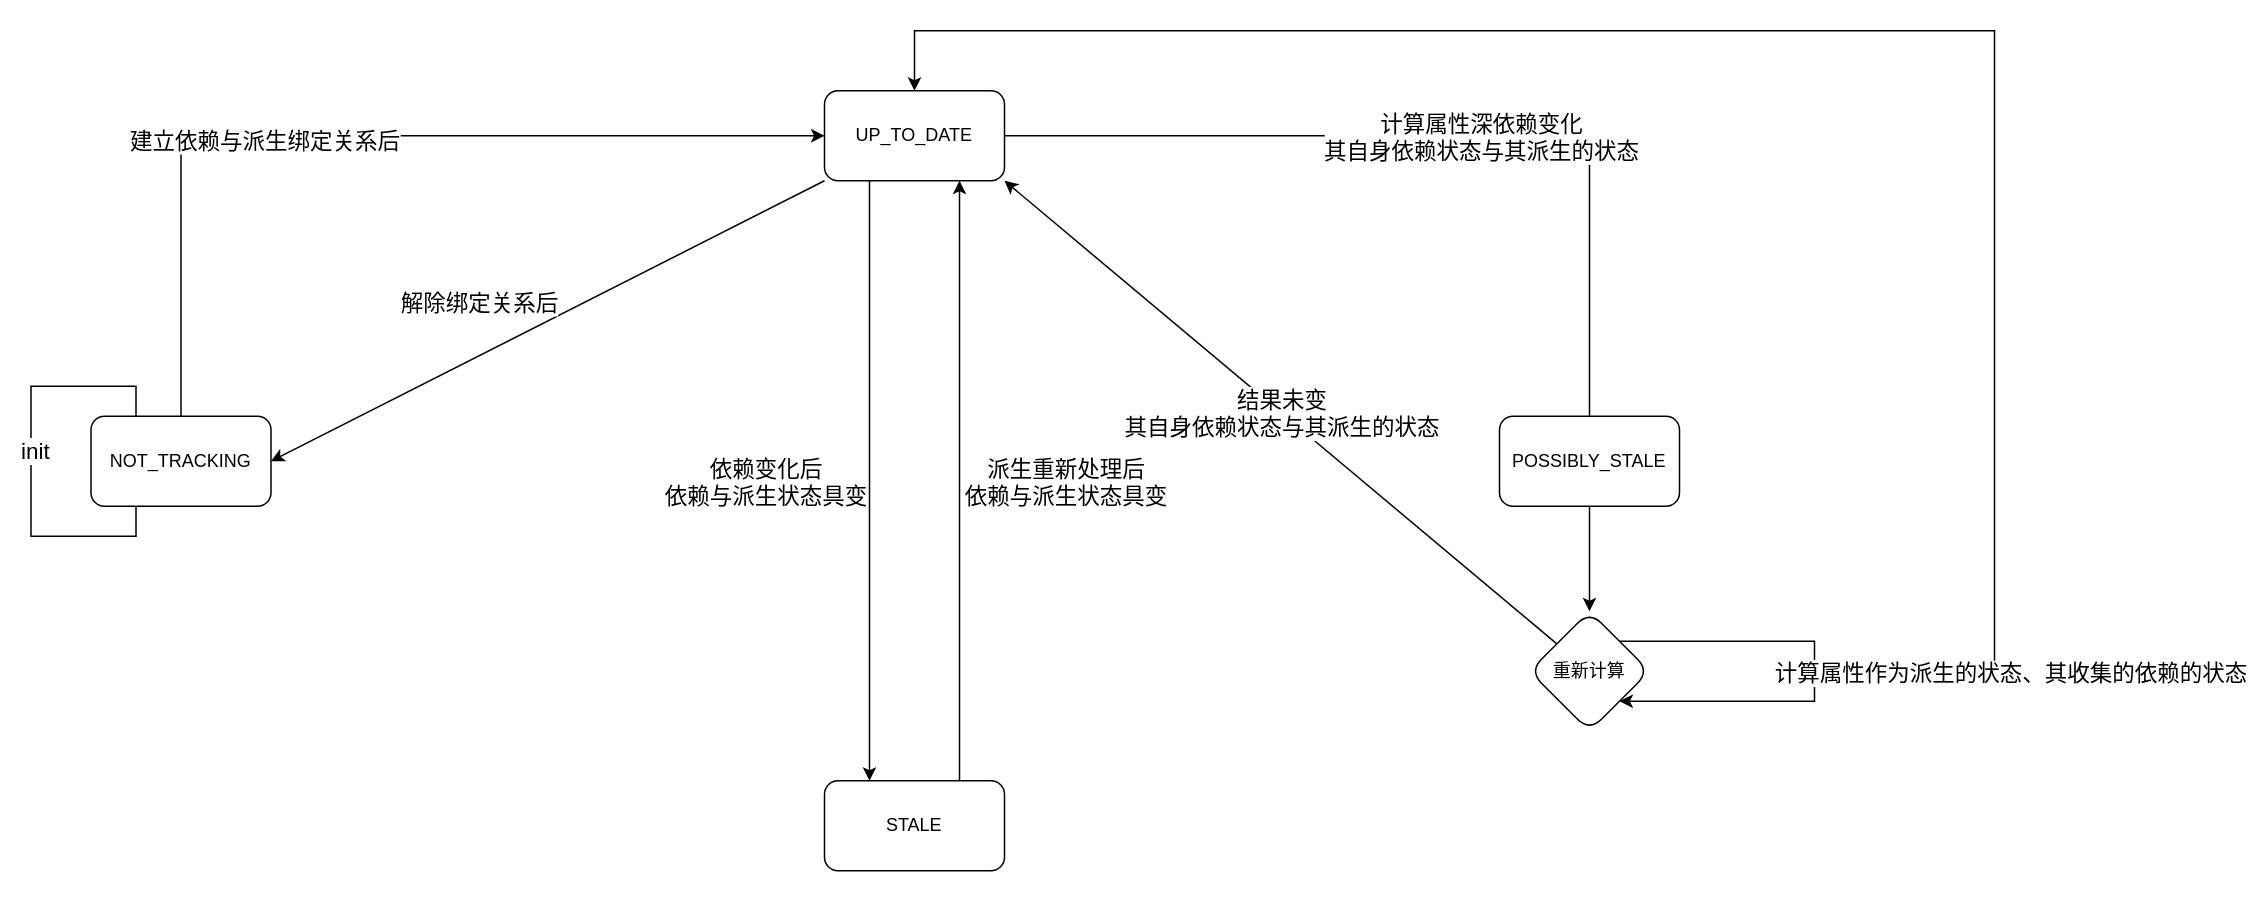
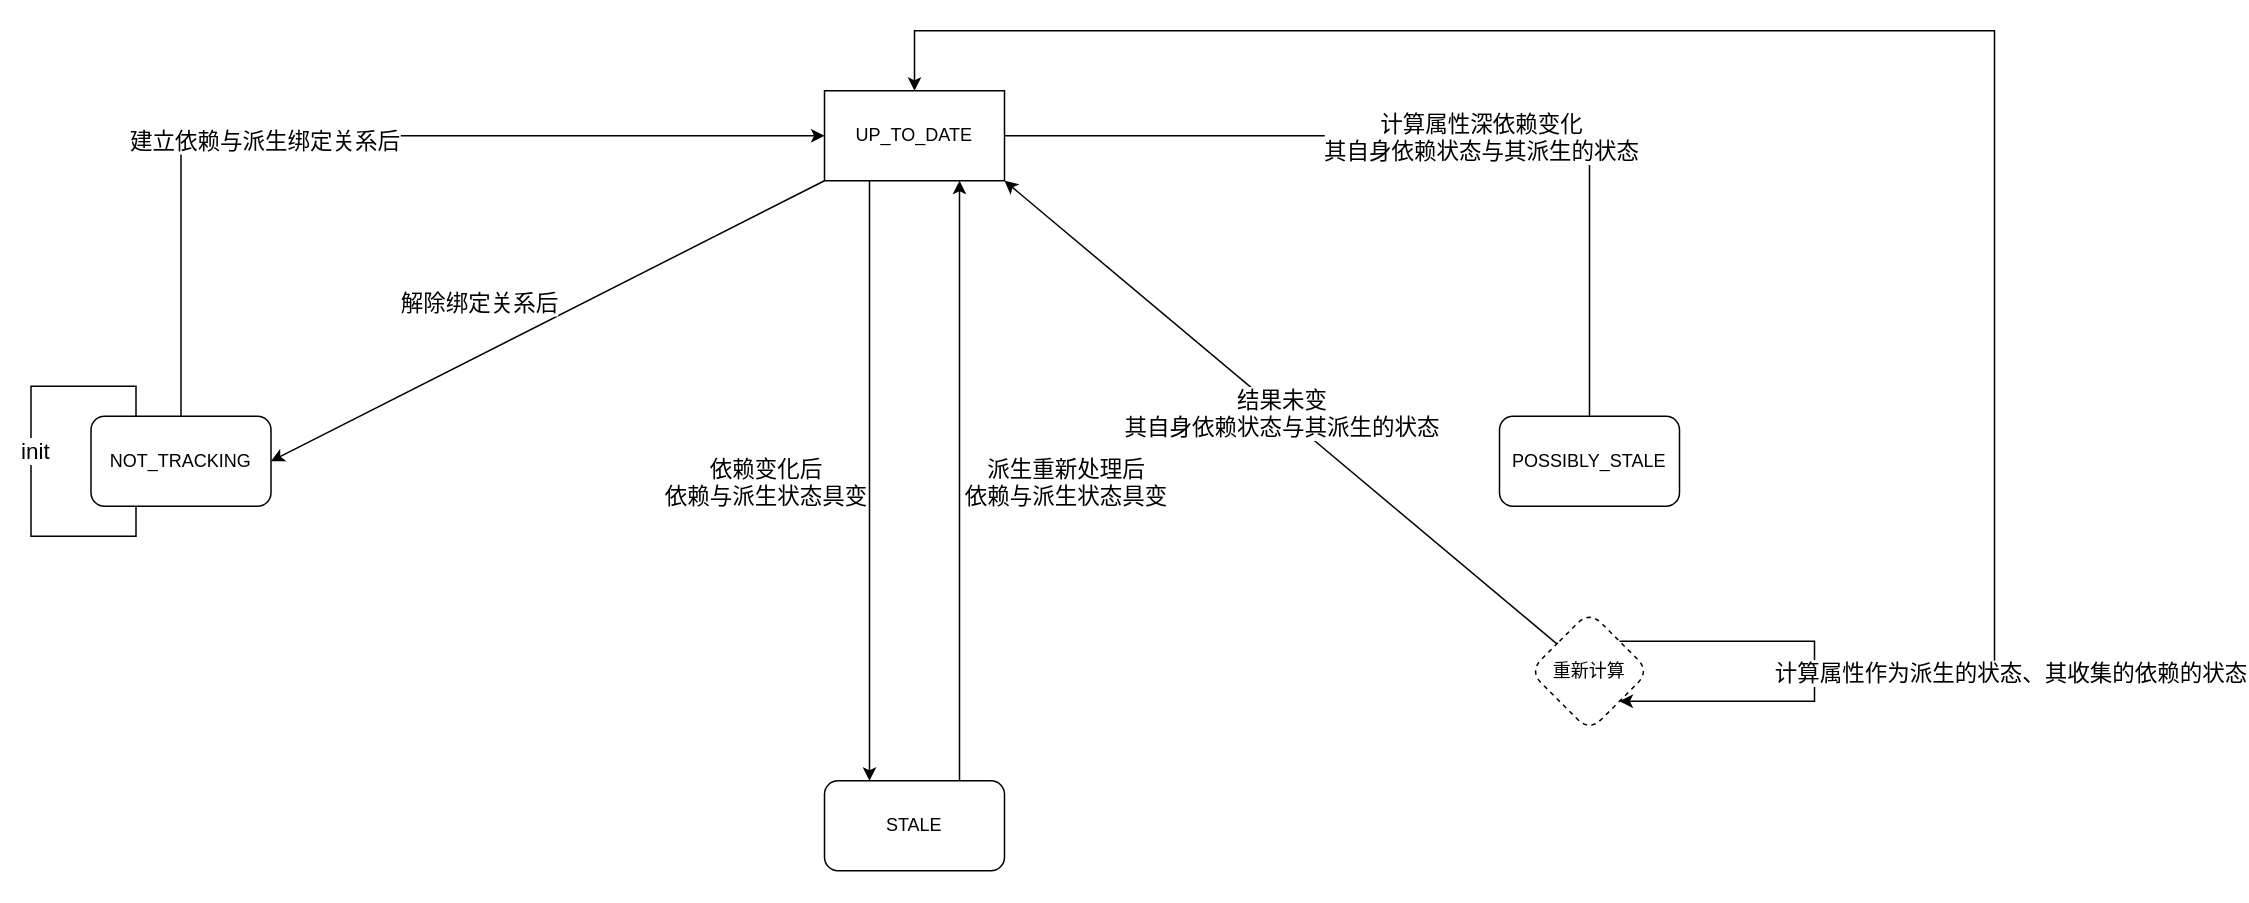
node "UP_TO_DATE": shape rounded rectangle -> rectangle
edge "POSSIBLY_STALE" -> "重新计算": removed
node "重新计算": style solid -> dashed
